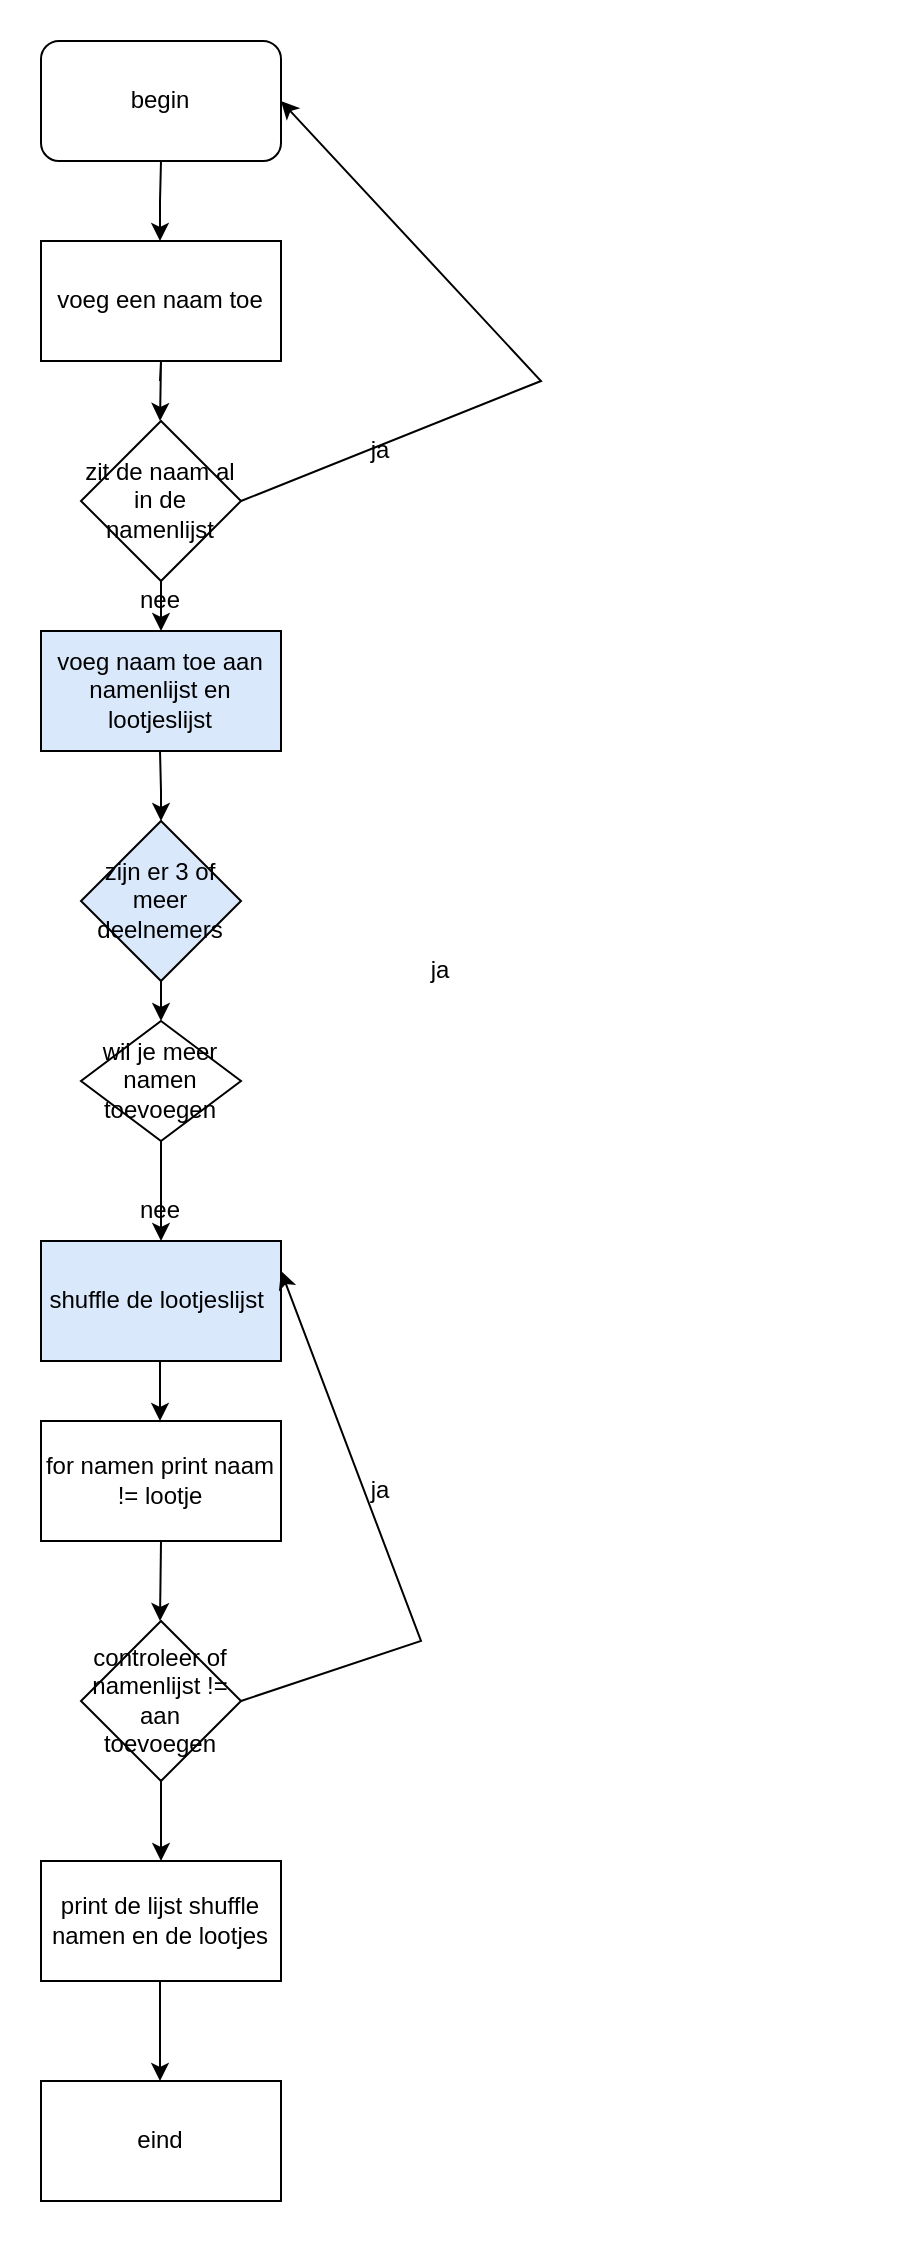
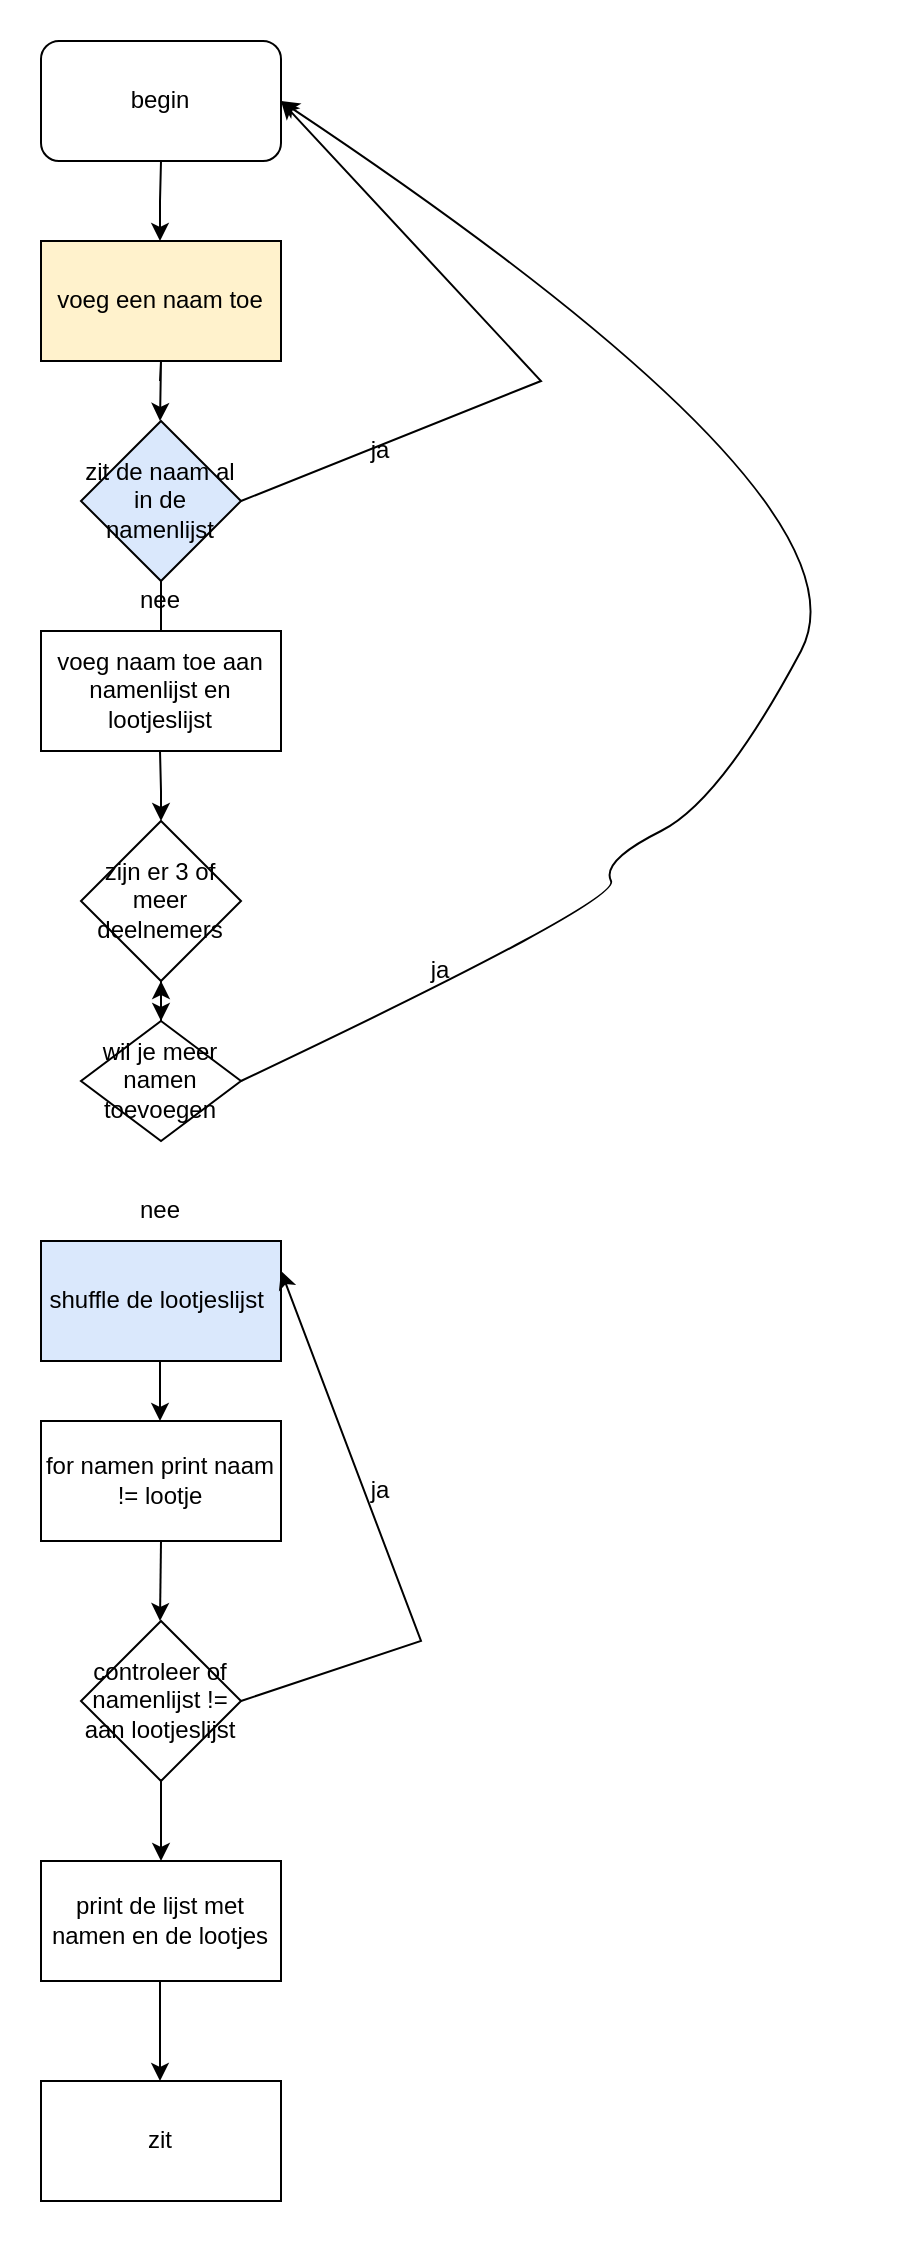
node "voeg een naam toe": fillcolor #ffffff -> #fff2cc
node "zit de naam al in de namenlijst": fillcolor #ffffff -> #dae8fc
edge "zit de naam al in de namenlijst" -> "voeg naam toe aan namenlijst en lootjeslijst": arrowhead classic -> none
edge "wil je meer namen toevoegen" -> "begin": added
node "voeg naam toe aan namenlijst en lootjeslijst": fillcolor #dae8fc -> #ffffff
node "zijn er 3 of meer deelnemers": fillcolor #dae8fc -> #ffffff
edge "wil je meer namen toevoegen" -> "shuffle de lootjeslijst": now "wil je meer namen toevoegen" -> "zijn er 3 of meer deelnemers"
node "controleer of namenlijst != aan toevoegen": label "controleer of namenlijst != aan toevoegen" -> "controleer of namenlijst != aan lootjeslijst"
node "print de lijst shuffle namen en de lootjes": label "print de lijst shuffle namen en de lootjes" -> "print de lijst met namen en de lootjes"
node "eind": label "eind" -> "zit"
